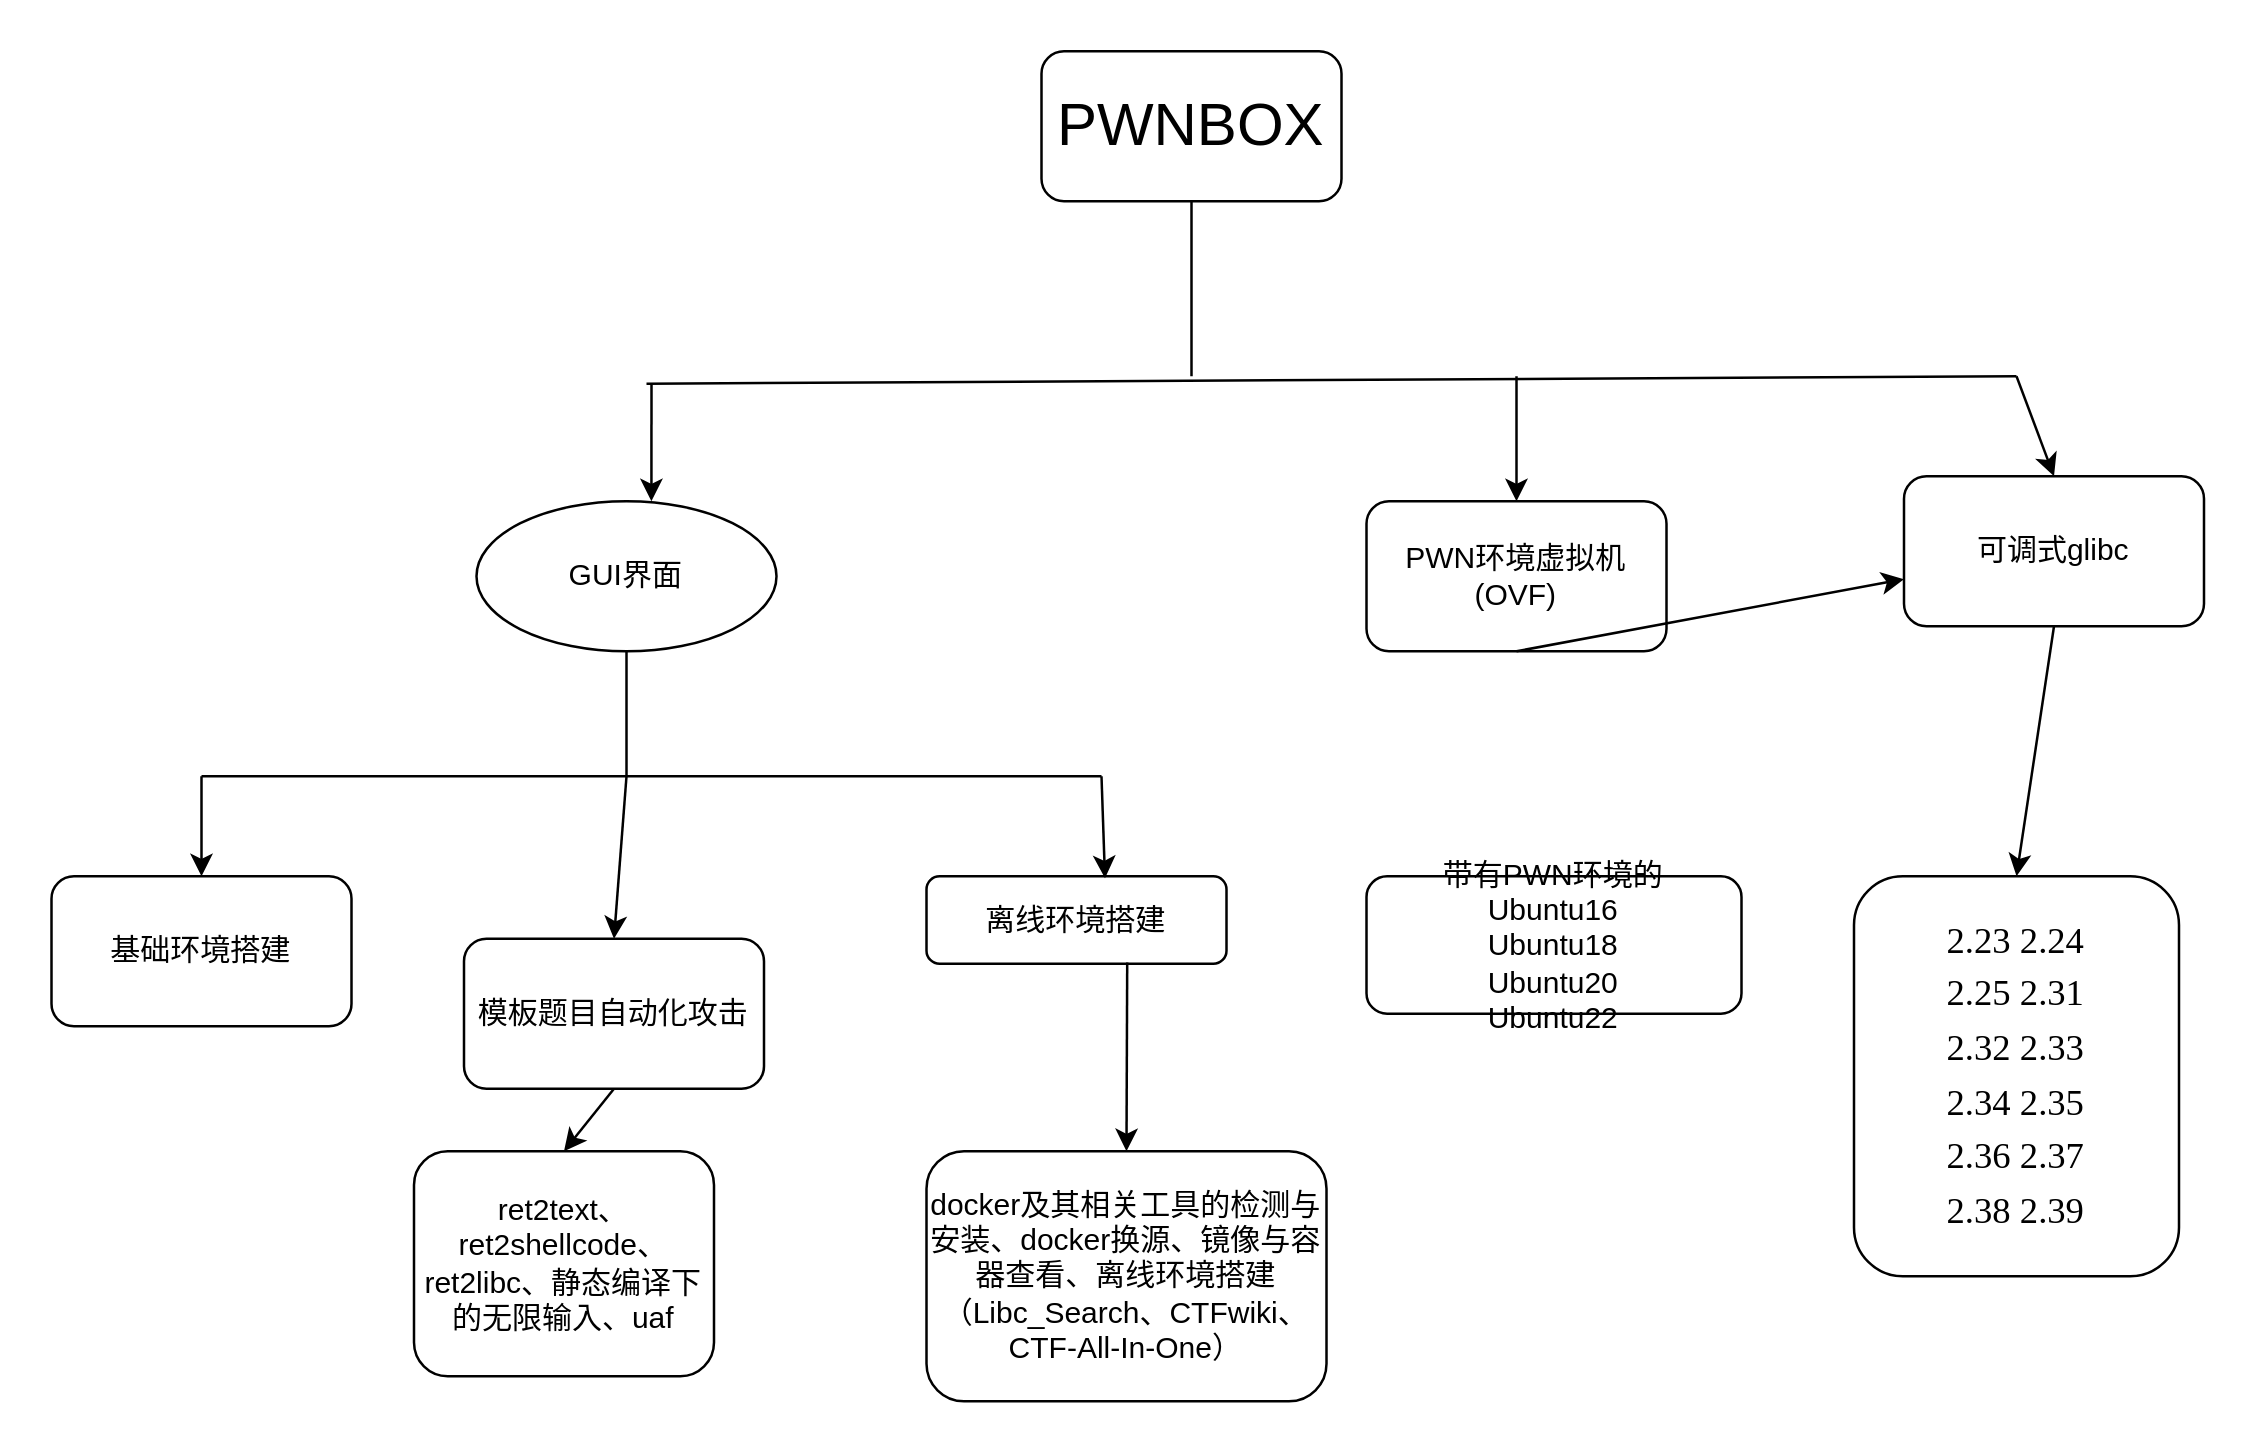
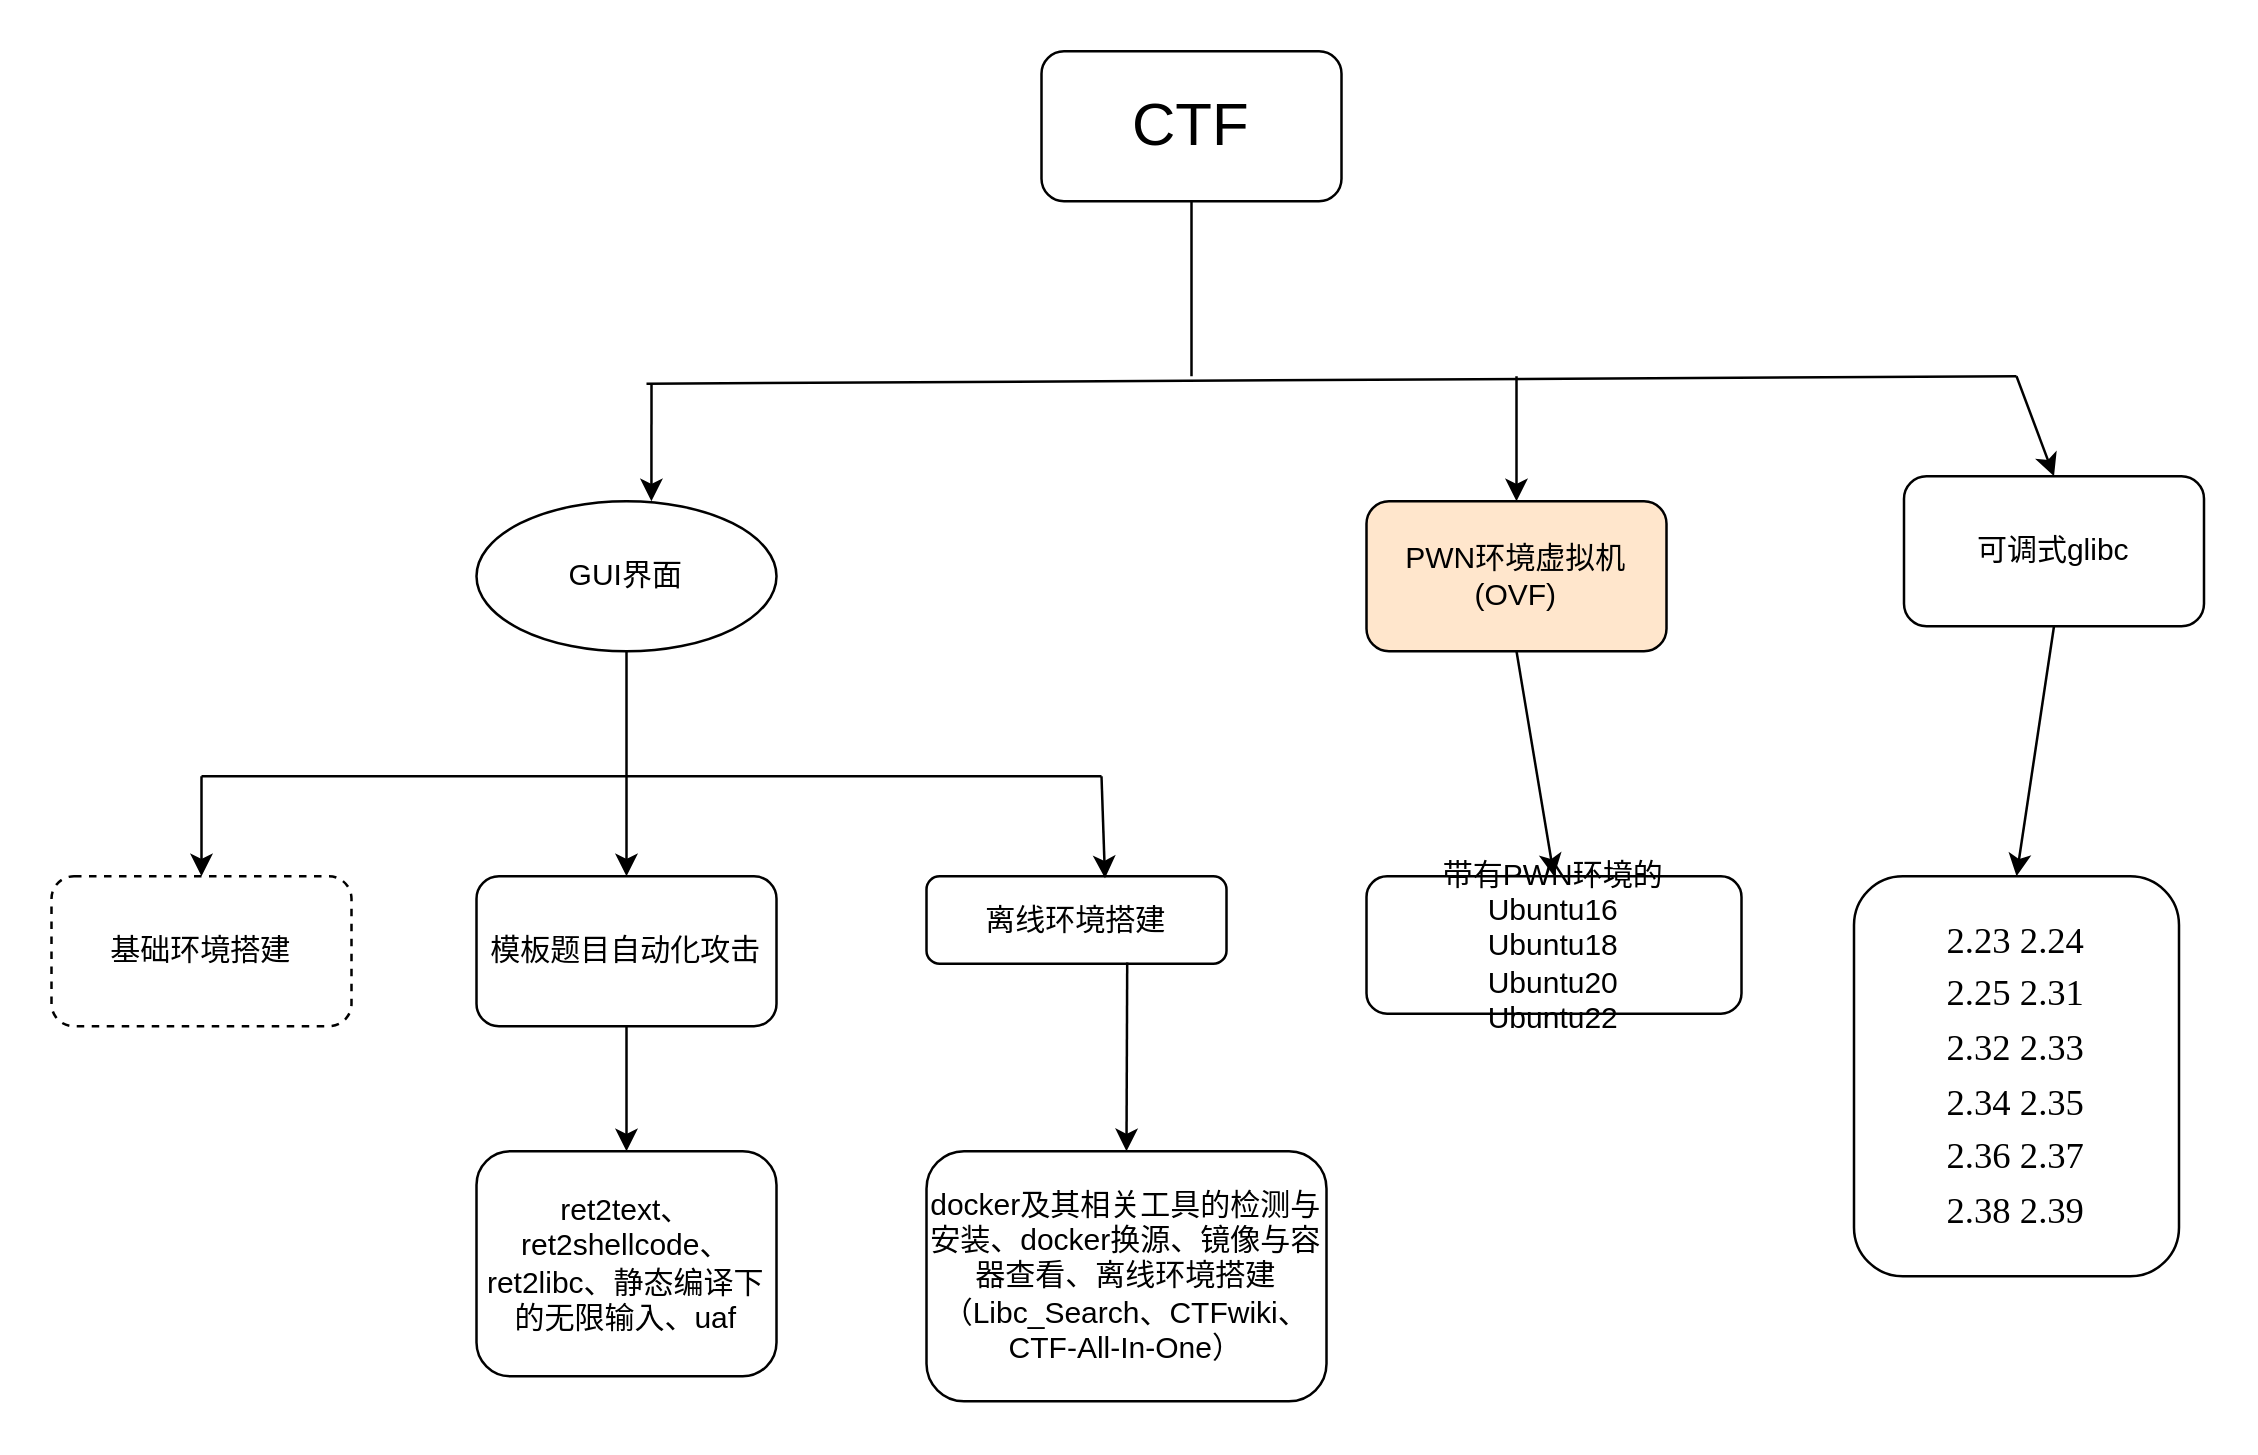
node "PWNBOX": label "PWNBOX" -> "CTF"
node "PWN环境虚拟机(OVF)": fillcolor #ffffff -> #ffe6cc
edge "PWN环境虚拟机(OVF)" -> "可调式glibc": now "PWN环境虚拟机(OVF)" -> "带有PWN环境的 Ubuntu16 Ubuntu18 Ubuntu20 Ubuntu22"
node "基础环境搭建": style solid -> dashed
node "模板题目自动化攻击": moved (614, 1014) -> (626, 951)
node "ret2text、ret2shellcode、ret2libc、静态编译下的无限输入、uaf": moved (564, 1264) -> (626, 1264)
